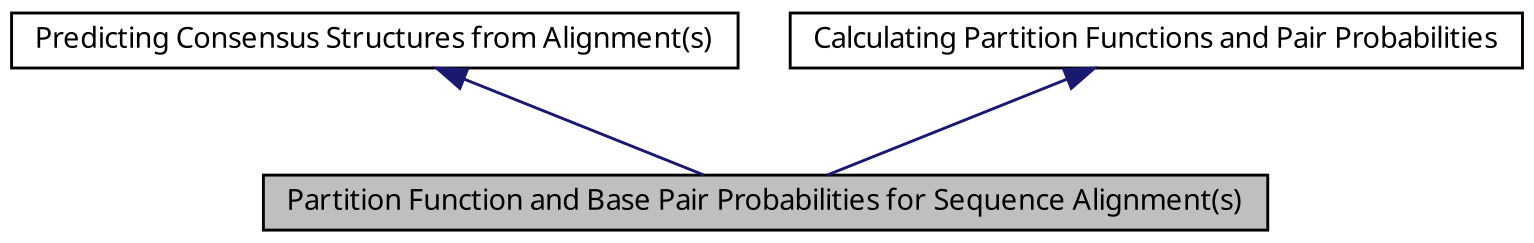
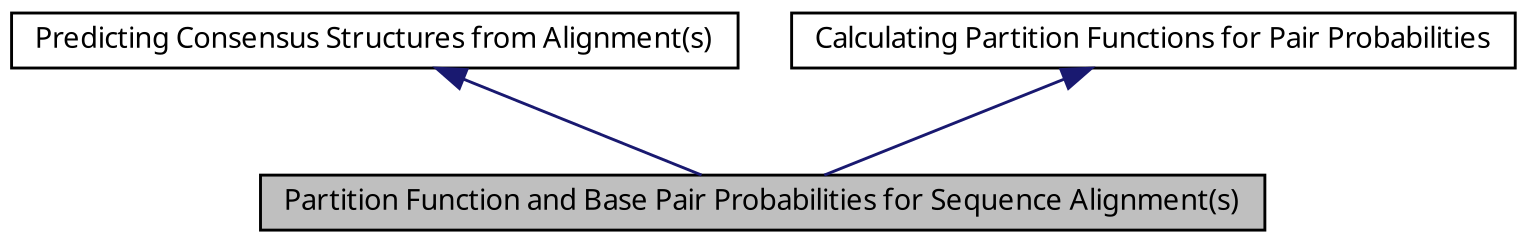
node "Calculating Partition Functions and Pair Probabilities": label "Calculating Partition Functions and Pair Probabilities" -> "Calculating Partition Functions for Pair Probabilities"
